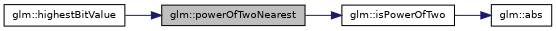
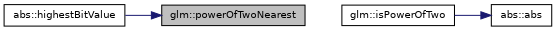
node "glm::highestBitValue": label "glm::highestBitValue" -> "abs::highestBitValue"
edge "glm::powerOfTwoNearest" -> "glm::isPowerOfTwo": removed
node "glm::abs": label "glm::abs" -> "abs::abs"
